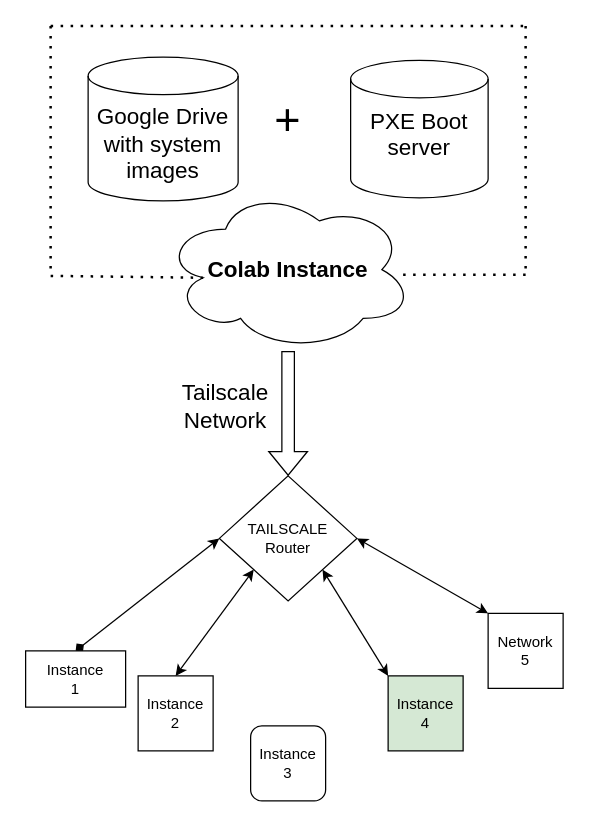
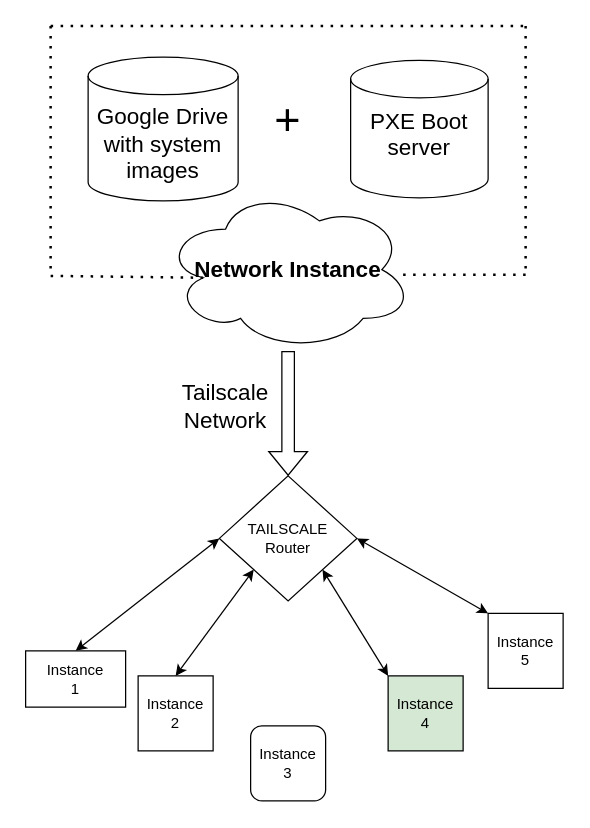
node "Colab Instance": label "Colab Instance" -> "Network Instance"
edge "TAILSCALE Router" -- "Instance 1": arrowhead diamond -> classic
node "Network 5": label "Network 5" -> "Instance 5"
